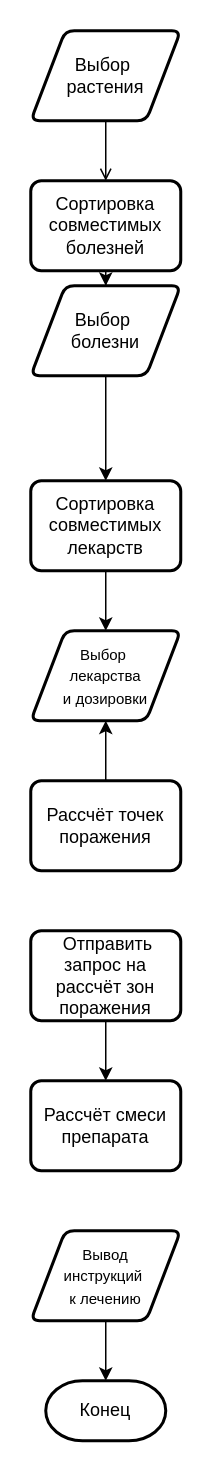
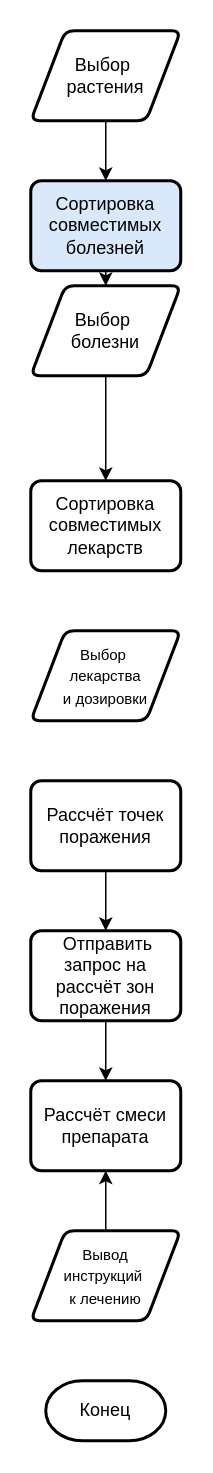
edge "Выбор растения" -> "Сортировка совместимых болезней": arrowhead open -> classic
node "Сортировка совместимых болезней": fillcolor #ffffff -> #dae8fc
edge "Сортировка совместимых лекарств" -> "Выбор лекарства и дозировки": removed
edge "Рассчёт точек поражения" -> "Выбор лекарства и дозировки": now "Рассчёт точек поражения" -> "Отправить запрос на рассчёт зон поражения"
edge "Вывод инструкций к лечению" -> "Конец": now "Вывод инструкций к лечению" -> "Рассчёт смеси препарата"
